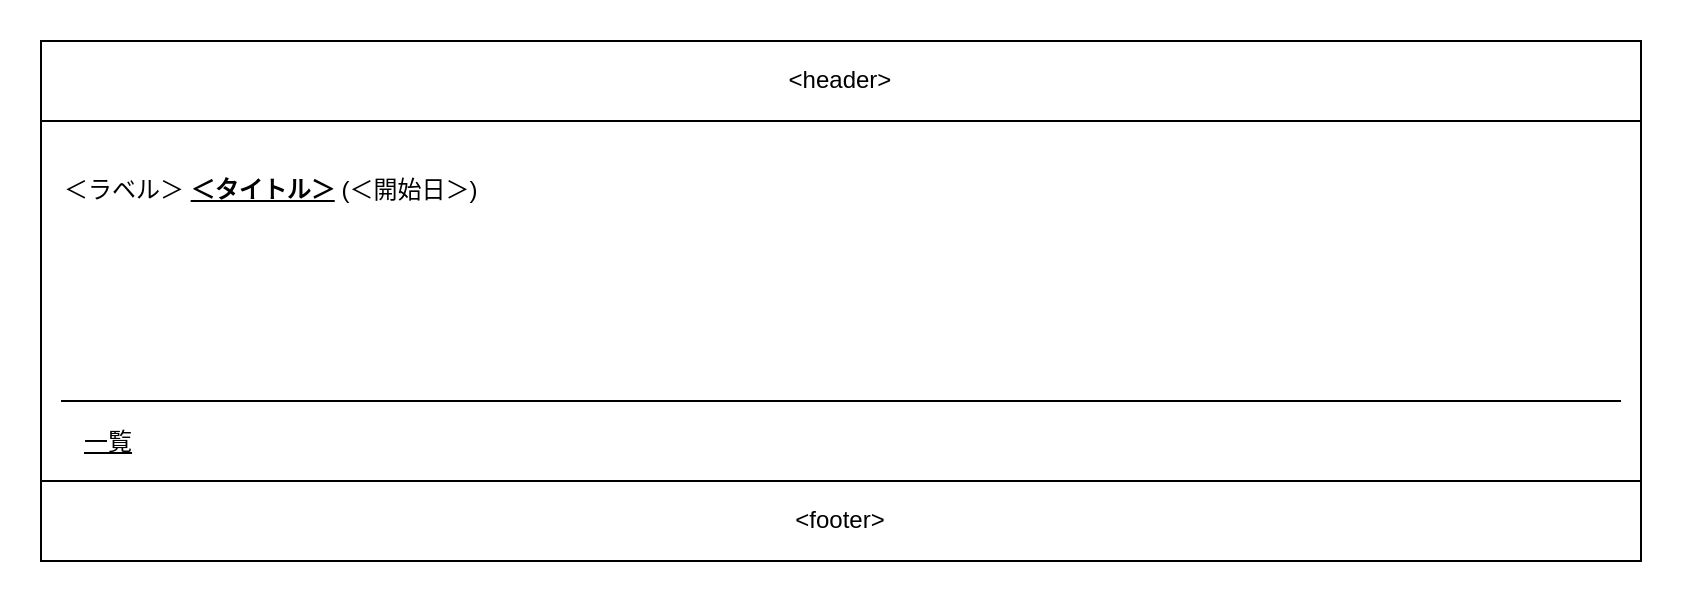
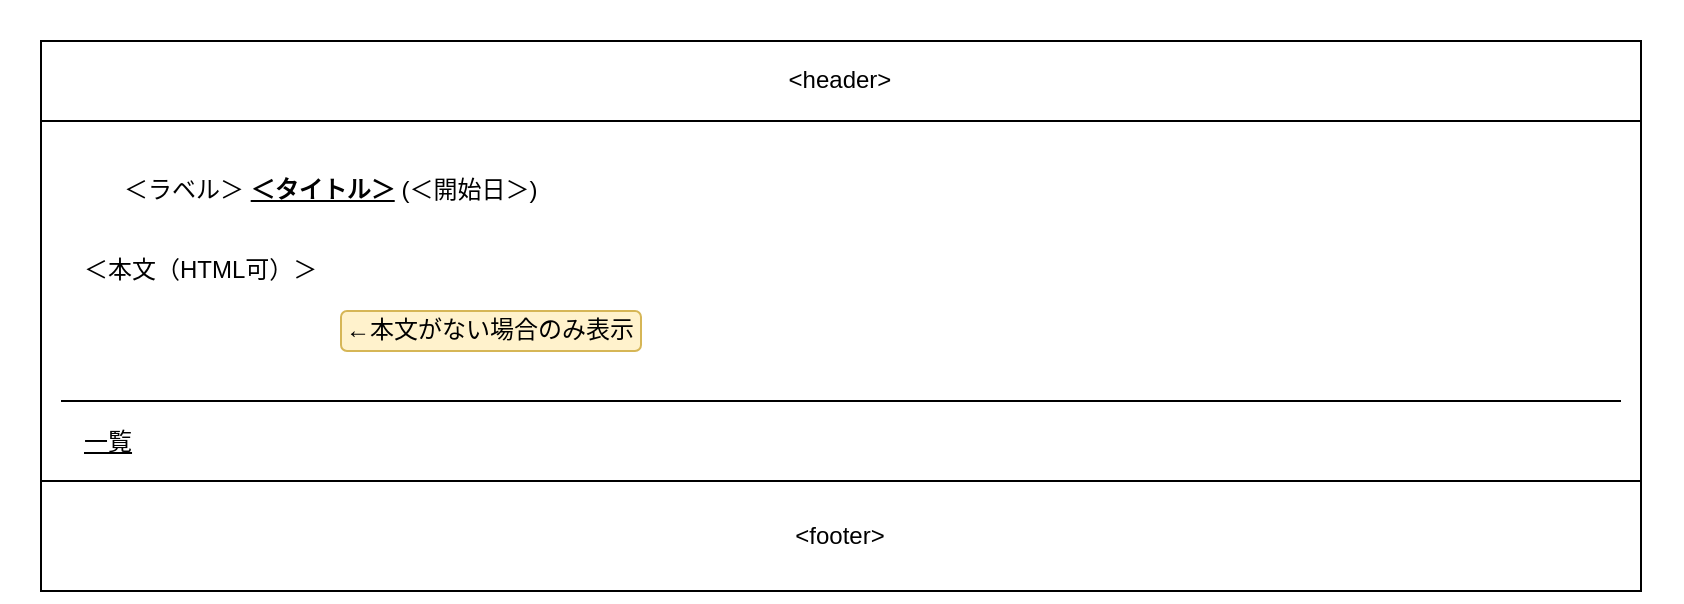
node "＜ラベル＞ ＜タイトル＞ (＜開始日＞)": moved (281, 191) -> (341, 191)
node "＜本文（HTML可）＞": added
node "←本文がない場合のみ表示": added
node "<footer>": size 1600x80 -> 1600x110
